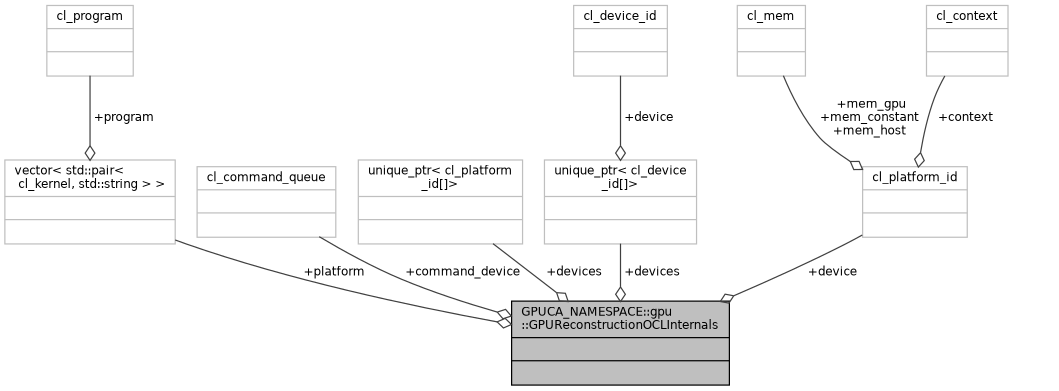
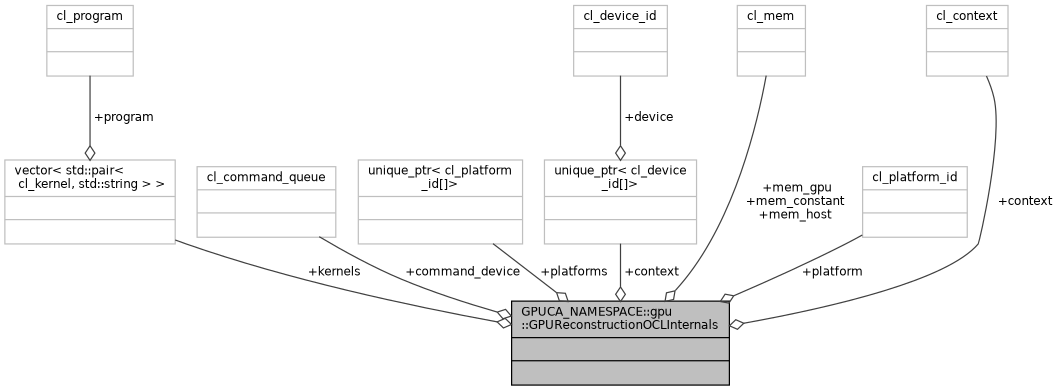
edge "cl_context" -> "cl_platform_id": now "cl_context" -> "GPUCA_NAMESPACE::gpu"
edge "cl_mem" -> "cl_platform_id": now "cl_mem" -> "GPUCA_NAMESPACE::gpu"
edge "vector< std::pair<" -> "GPUCA_NAMESPACE::gpu": label " +platform" -> " +kernels"
edge "unique_ptr< cl_platform" -> "GPUCA_NAMESPACE::gpu": label " +devices" -> " +platforms"
edge "unique_ptr< cl_device" -> "GPUCA_NAMESPACE::gpu": label " +devices" -> " +context"
edge "cl_platform_id" -> "GPUCA_NAMESPACE::gpu": label " +device" -> " +platform"
